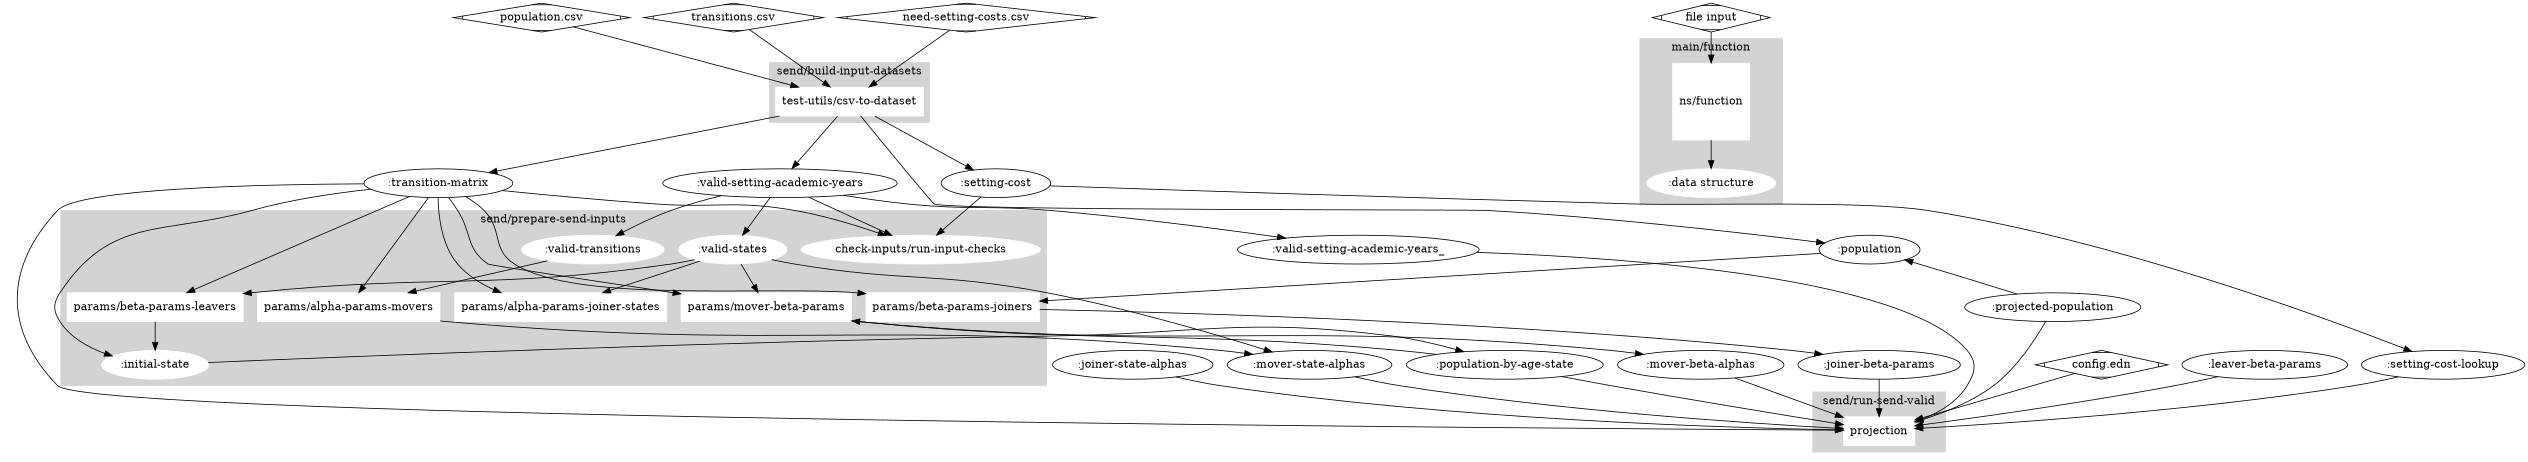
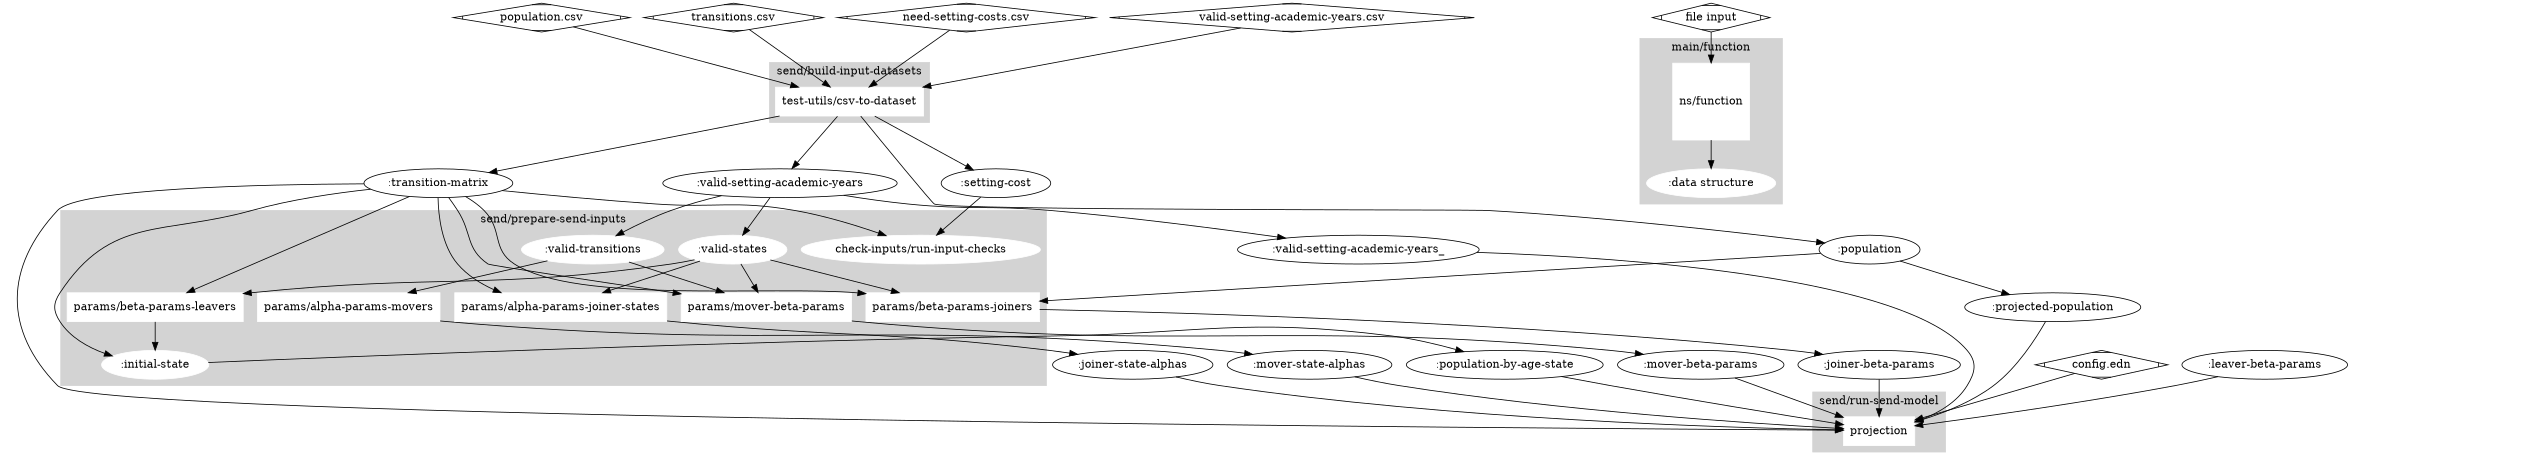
node "valid-setting-academic-years.csv": added
edge ":valid-setting-academic-years" -> "check-inputs/run-input-checks": removed
edge ":transition-matrix" -> "params/alpha-params-movers": removed
edge ":projected-population" -> ":population": reversed
edge ":valid-states" -> ":mover-state-alphas": now ":valid-states" -> "params/beta-params-joiners"
edge "params/alpha-params-joiner-states" -> ":joiner-state-alphas": added
edge ":population-by-age-state" -> "params/mover-beta-params": now ":valid-transitions" -> "params/mover-beta-params"
node ":mover-beta-alphas": label ":mover-beta-alphas" -> ":mover-beta-params"
node ":setting-cost-lookup": removed
cluster "send/run-send-valid": label "send/run-send-valid" -> "send/run-send-model"
